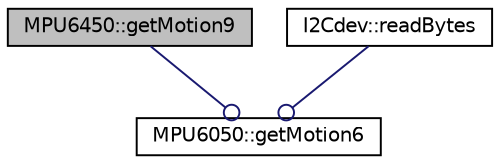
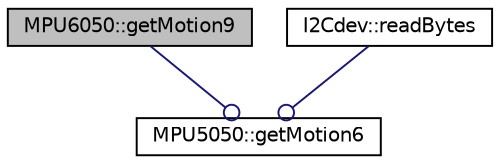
node "MPU6450::getMotion9": label "MPU6450::getMotion9" -> "MPU6050::getMotion9"
node "MPU6050::getMotion6": label "MPU6050::getMotion6" -> "MPU5050::getMotion6"
